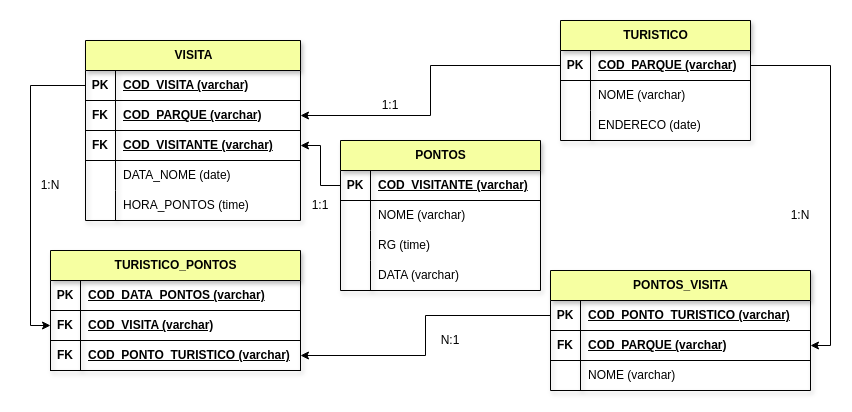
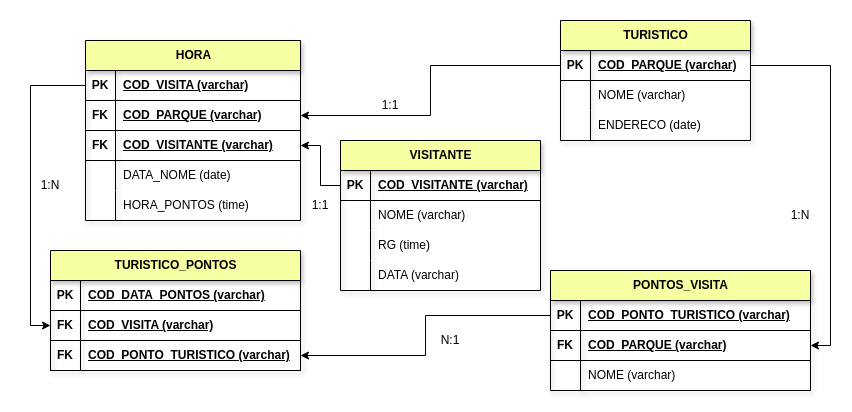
node "VISITA": label "VISITA" -> "HORA"
node "PONTOS": label "PONTOS" -> "VISITANTE"
